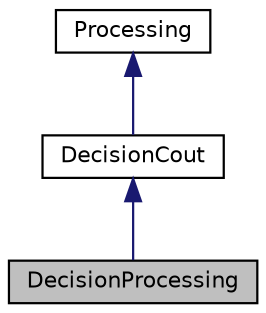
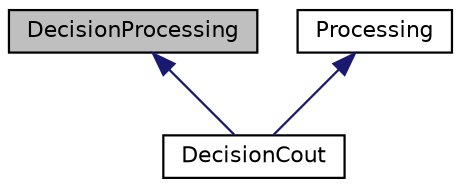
edge "DecisionProcessing" -> "DecisionCout": reversed
